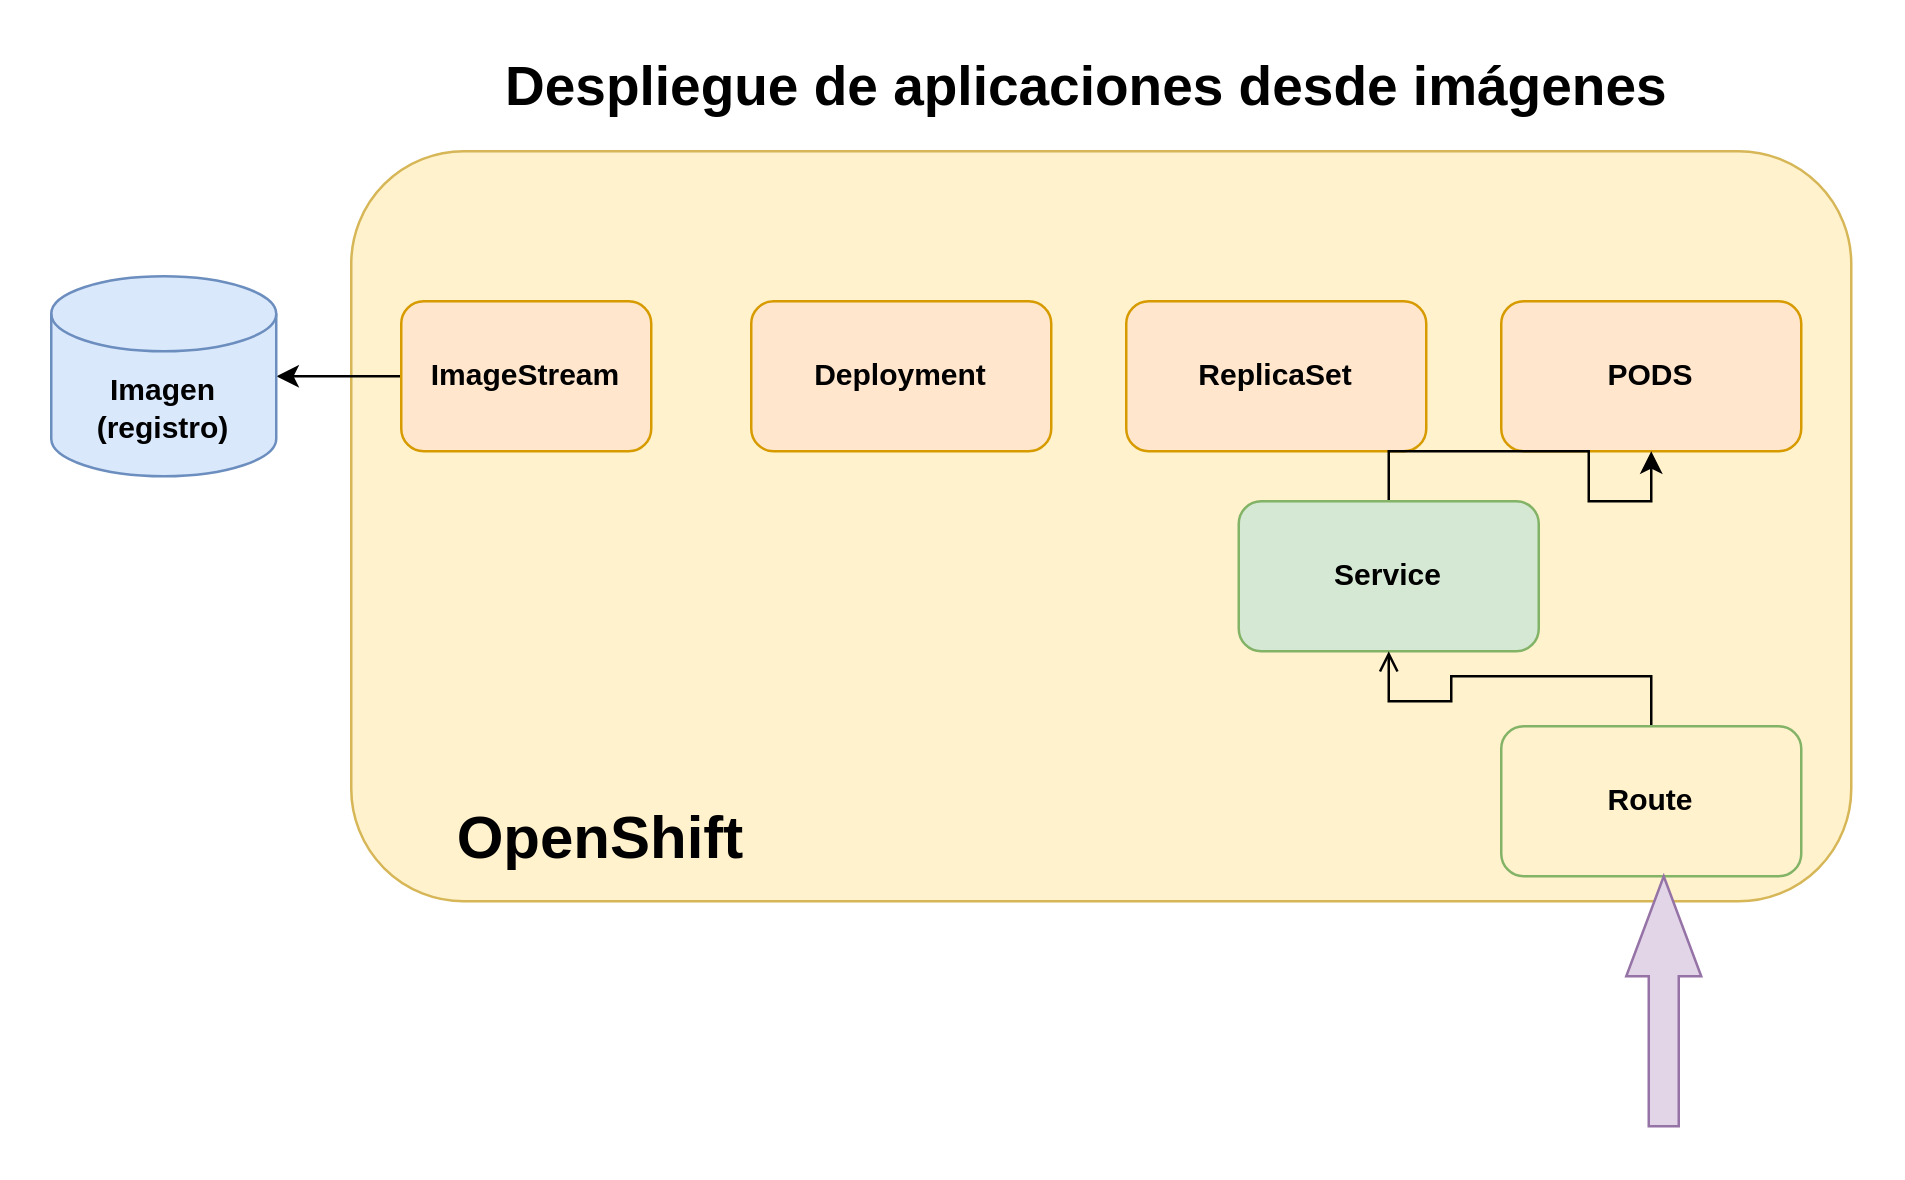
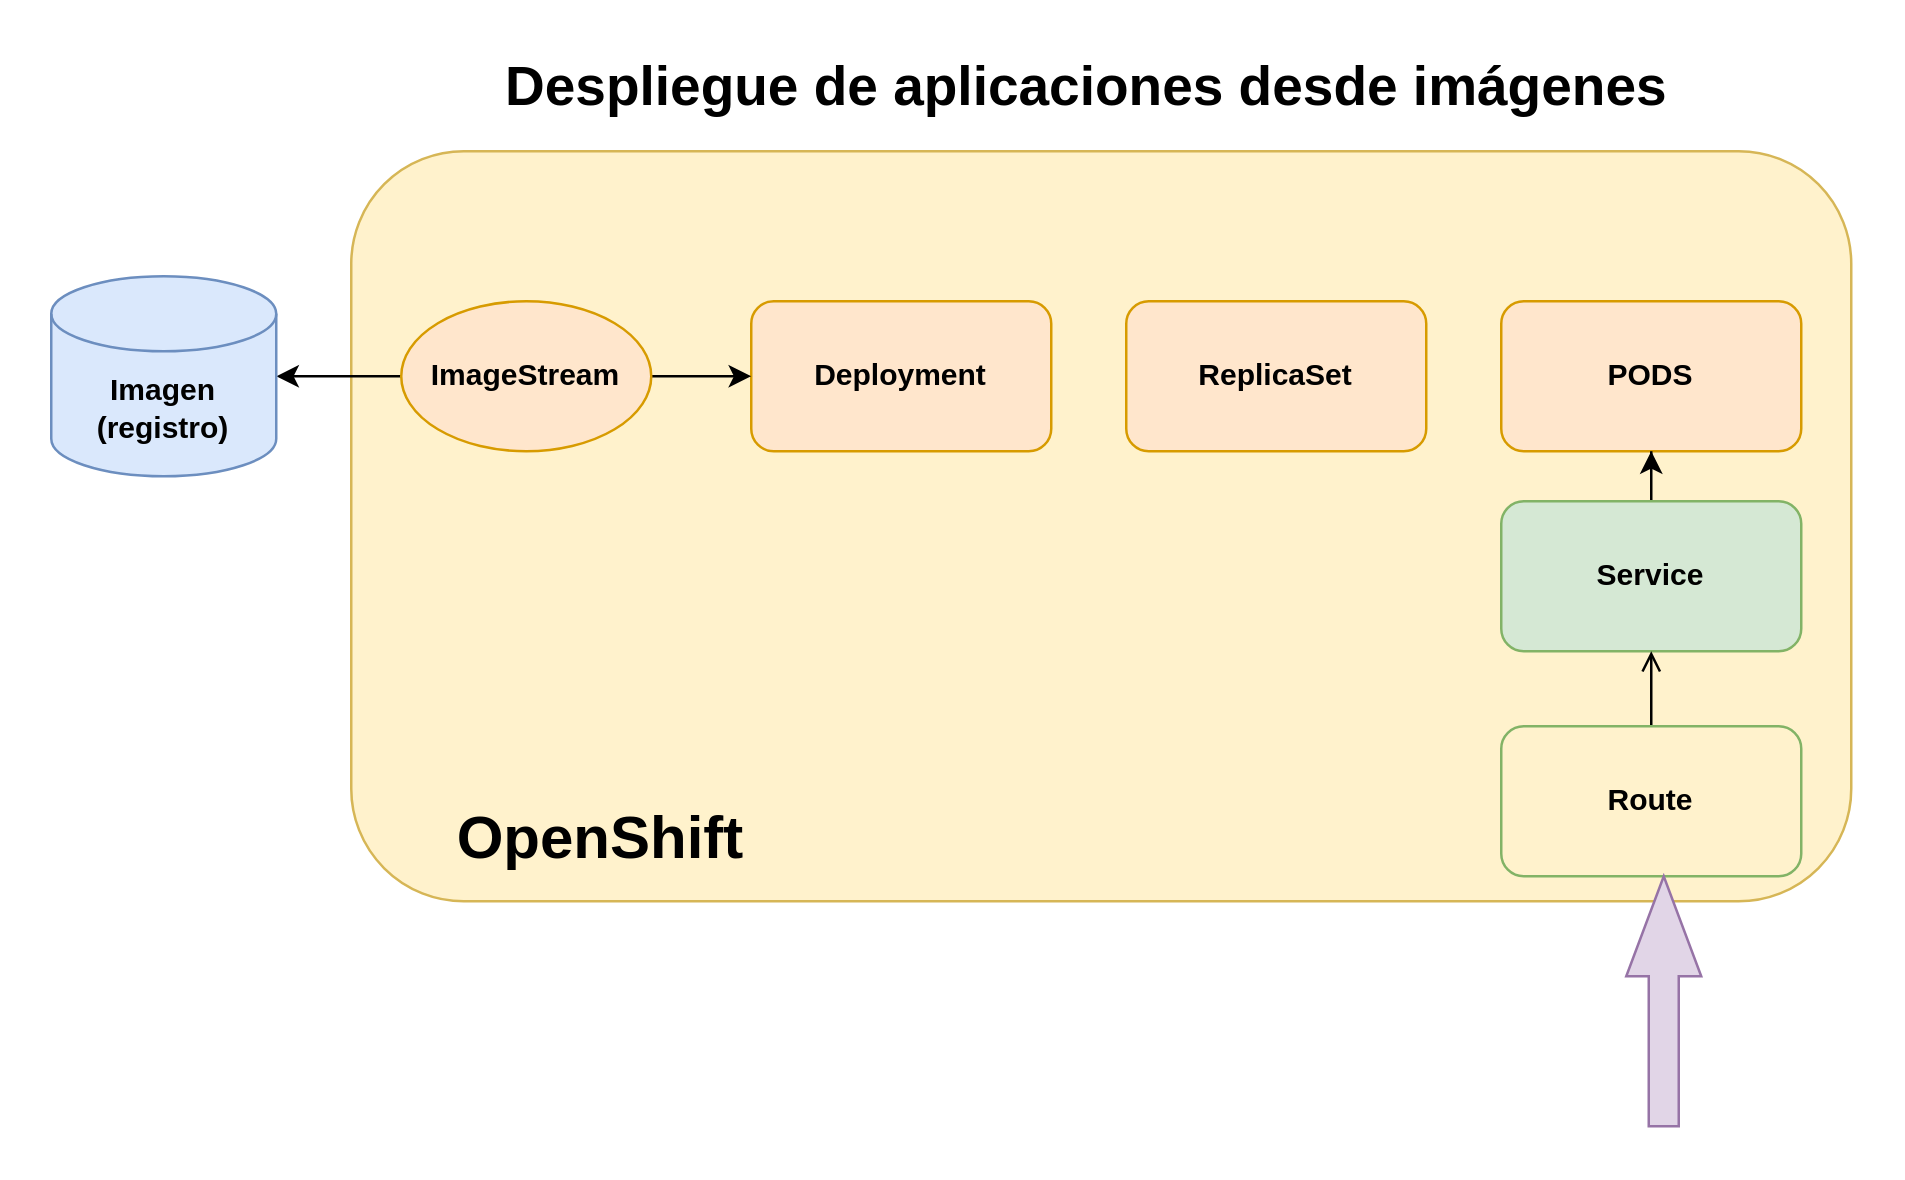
node "ImageStream": shape rounded rectangle -> ellipse
edge "ImageStream" -> "Deployment": added
node "Service": moved (1389, 576) -> (1651, 576)
